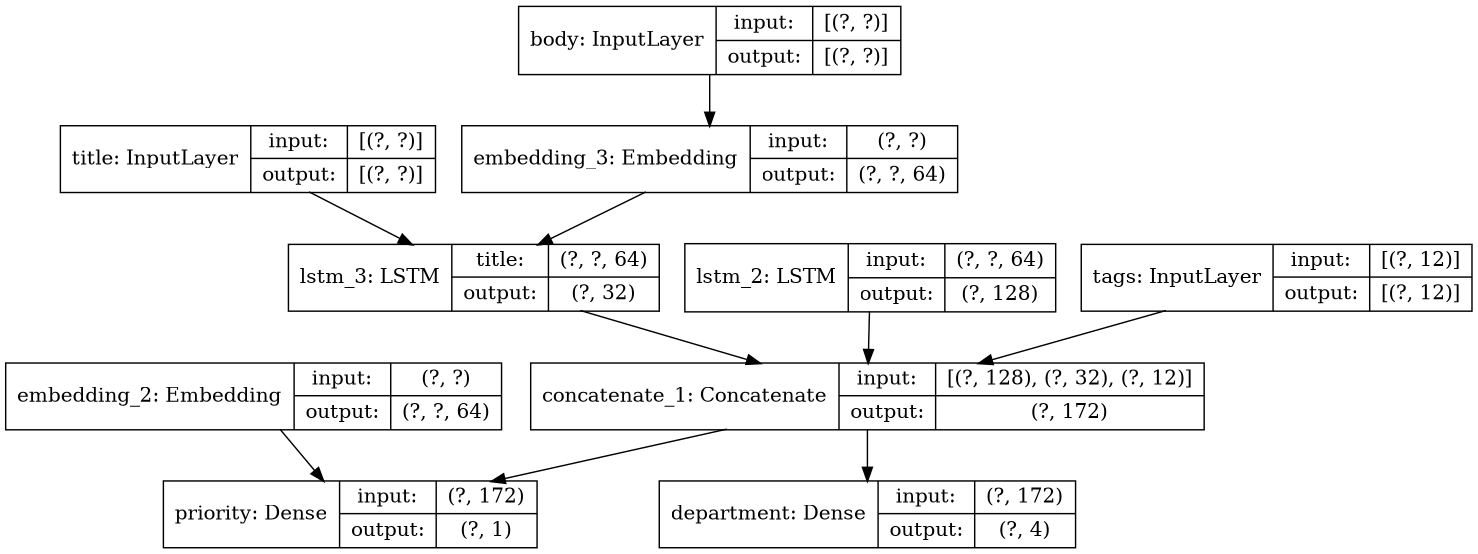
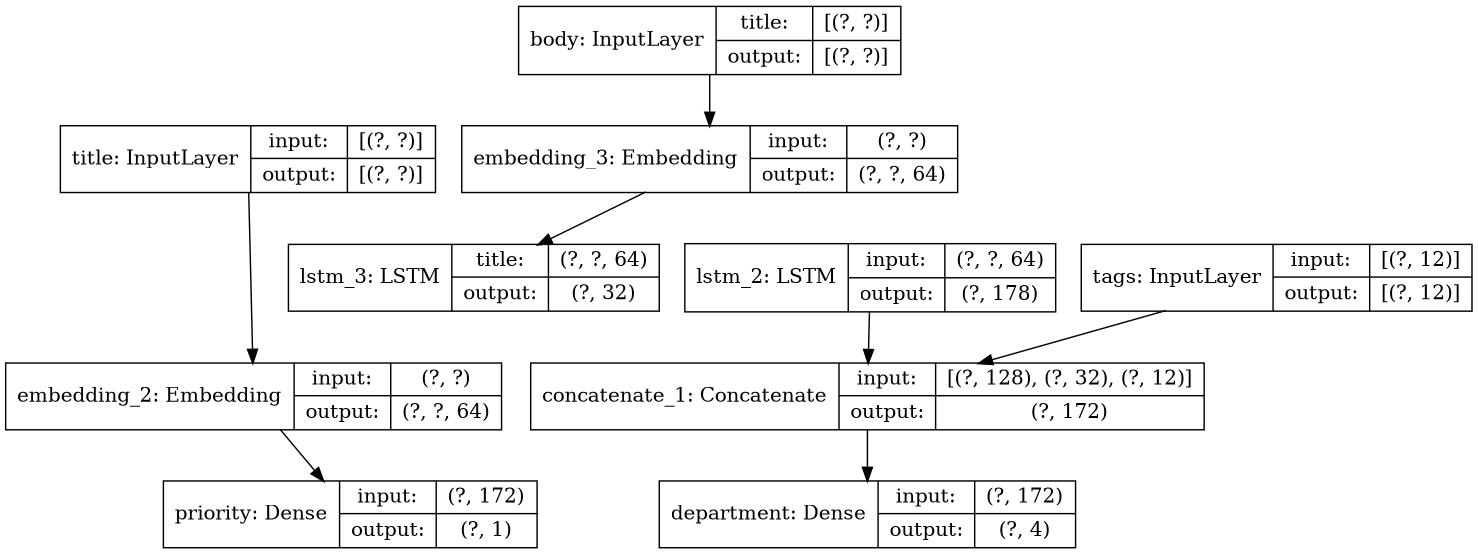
node "body: InputLayer": text "input:" -> "title:"
edge "title: InputLayer" -> "lstm_3: LSTM": now "title: InputLayer" -> "embedding_2: Embedding"
node "lstm_2: LSTM": text "(?, 128)" -> "(?, 178)"
edge "lstm_3: LSTM" -> "concatenate_1: Concatenate": removed
edge "concatenate_1: Concatenate" -> "priority: Dense": removed
